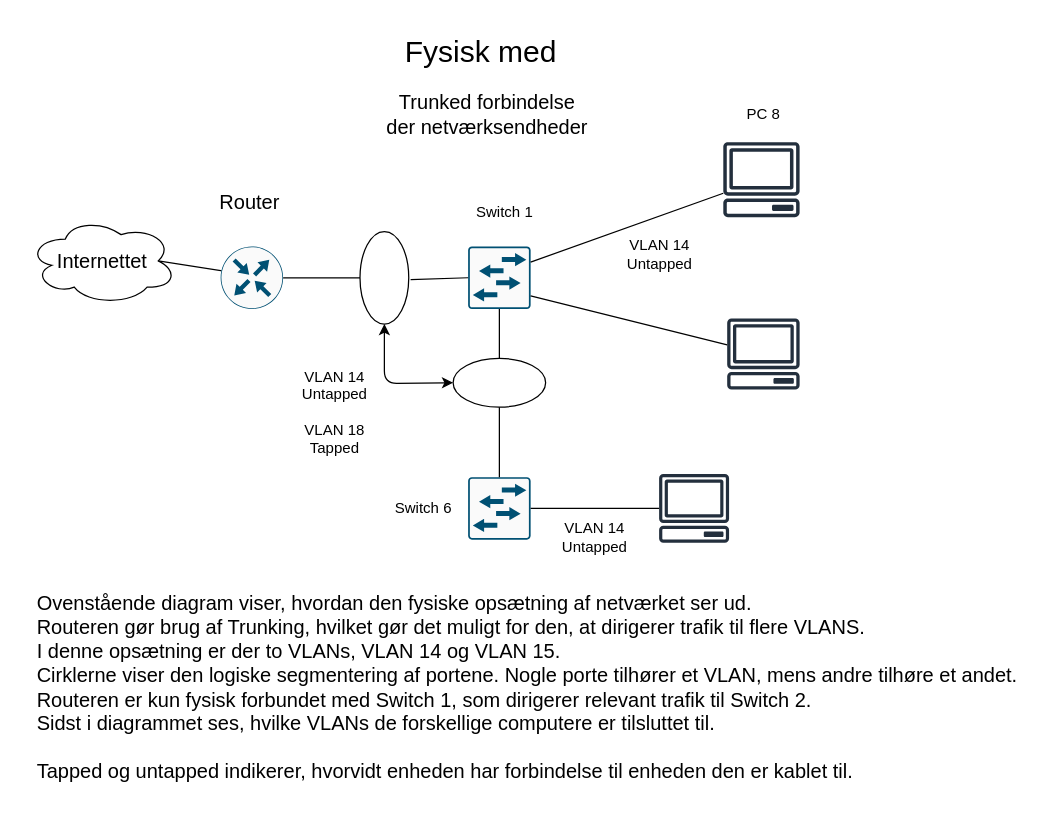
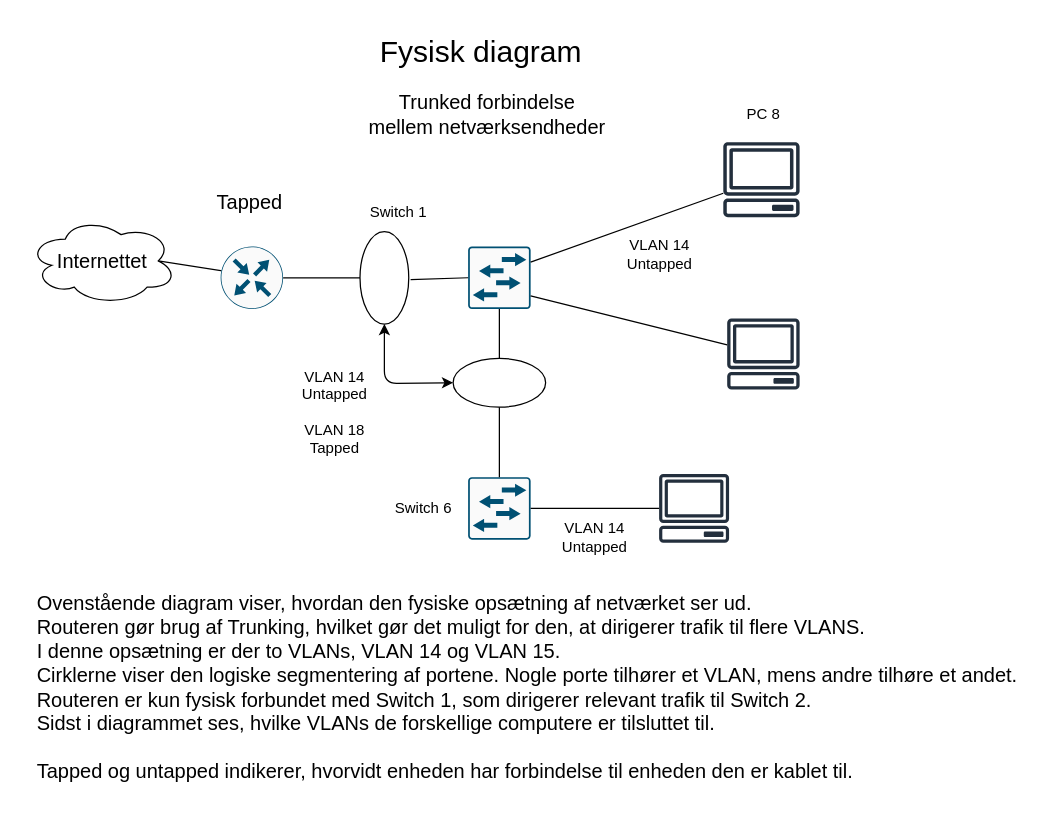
node "Fysisk med": label "Fysisk med" -> "Fysisk diagram"
node "Trunked forbindelse der netværksendheder": label "Trunked forbindelse der netværksendheder" -> "Trunked forbindelse mellem netværksendheder"
node "Router": label "Router" -> "Tapped"
node "Switch 1": moved (504, 212) -> (398, 212)
